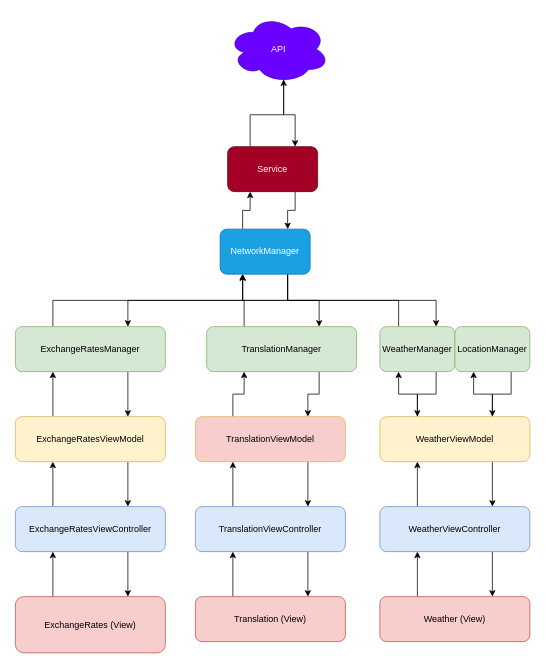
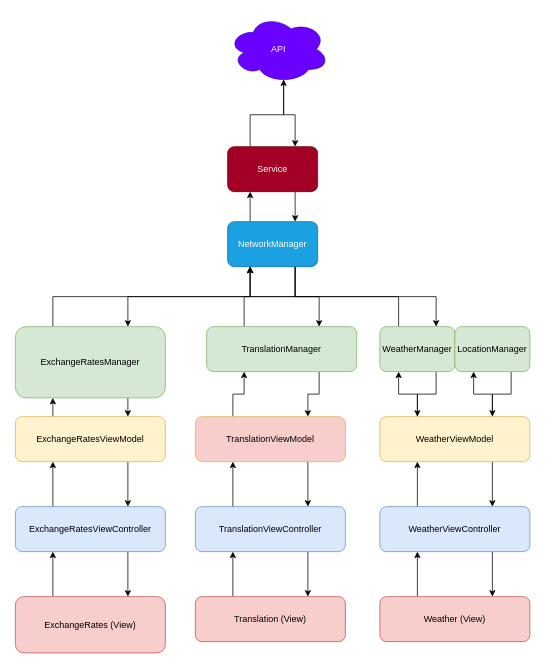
node "NetworkManager": moved (265, 252) -> (273, 244)
node "ExchangeRatesManager": size 150x45 -> 150x71
